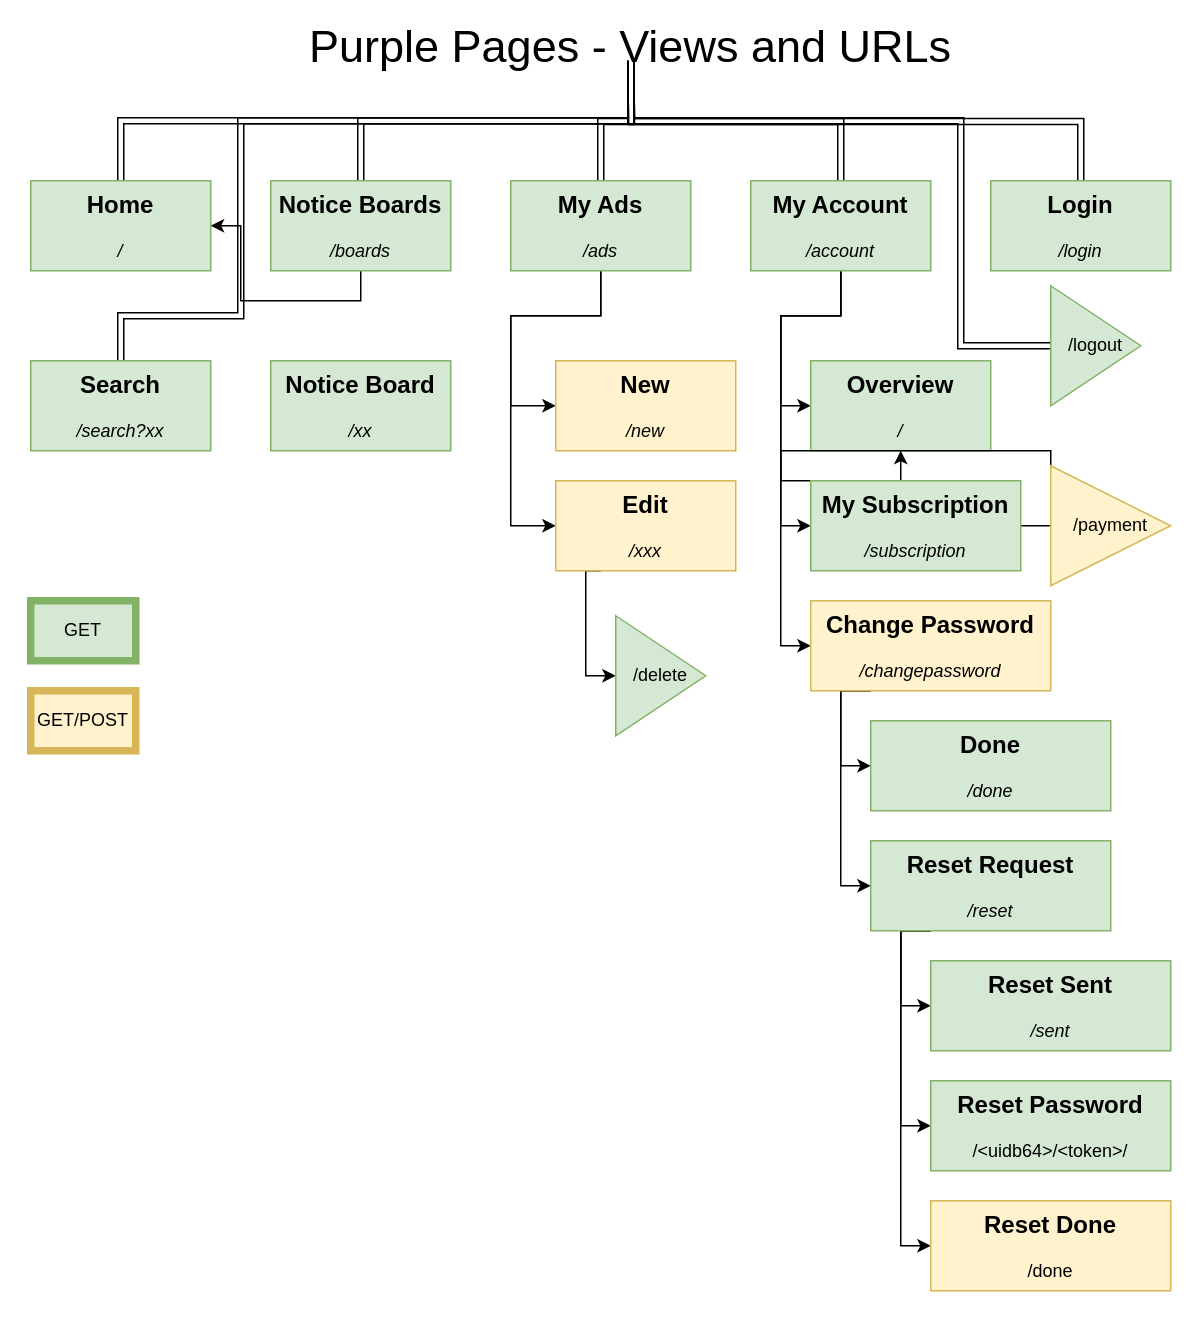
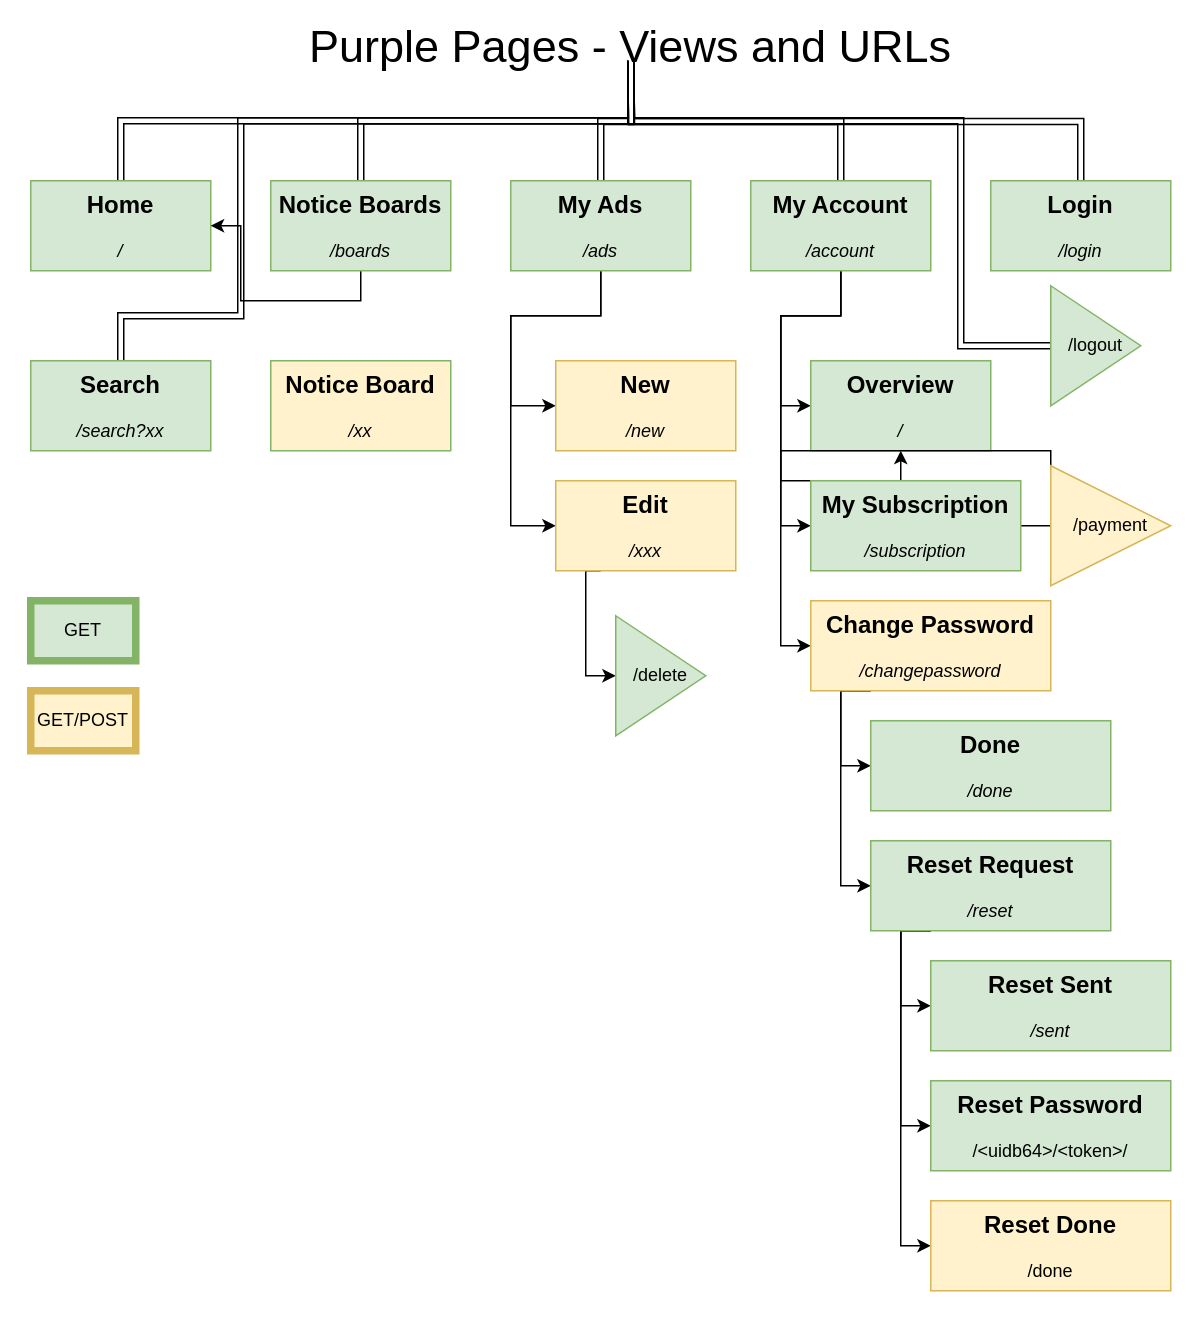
node "Notice Board /xx": fillcolor #d5e8d4 -> #fff2cc
